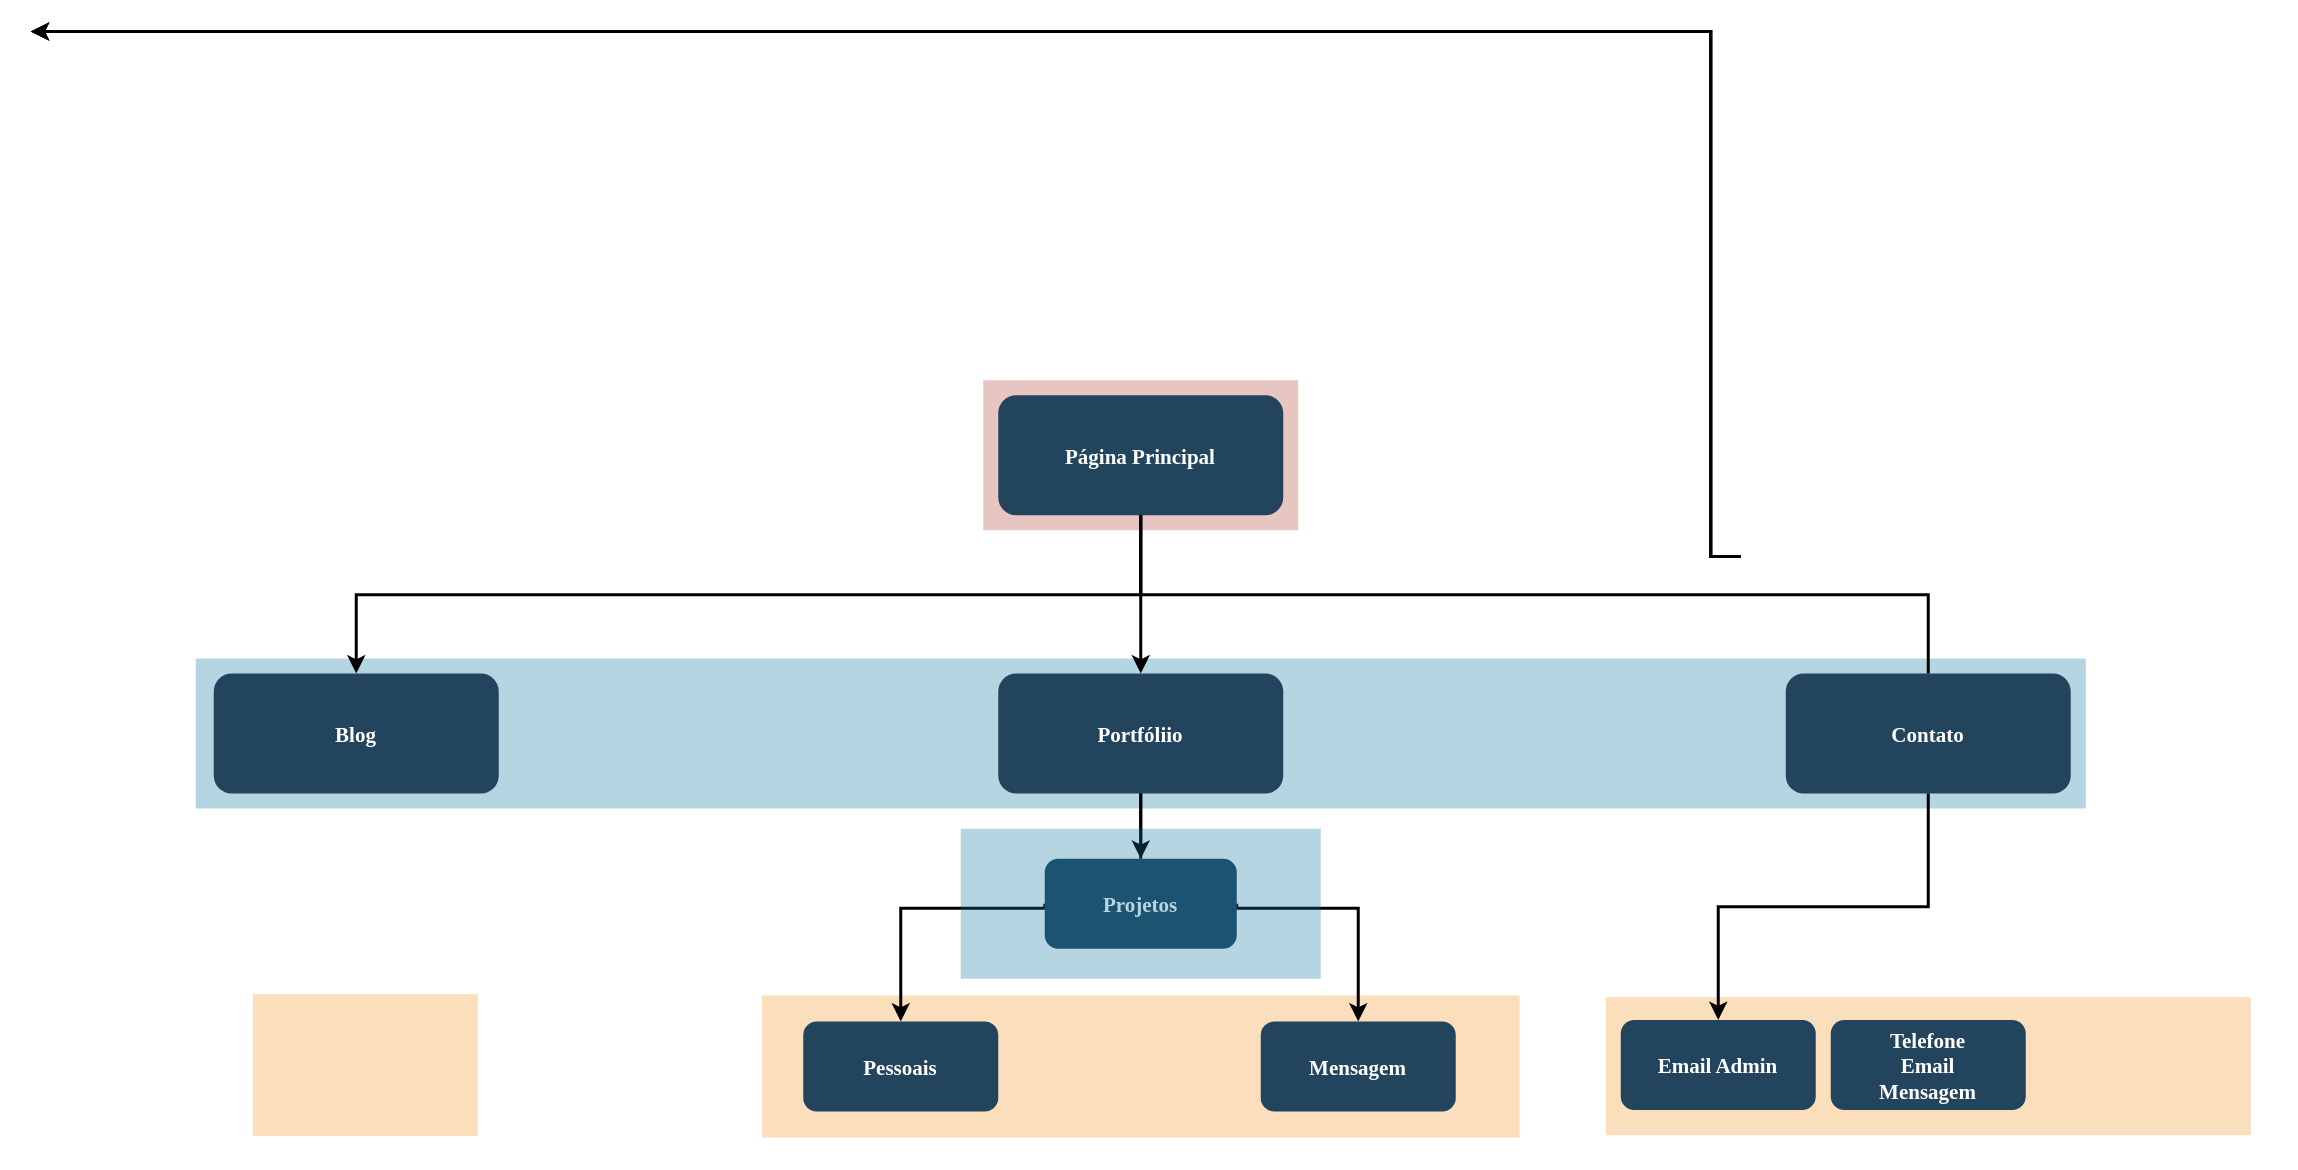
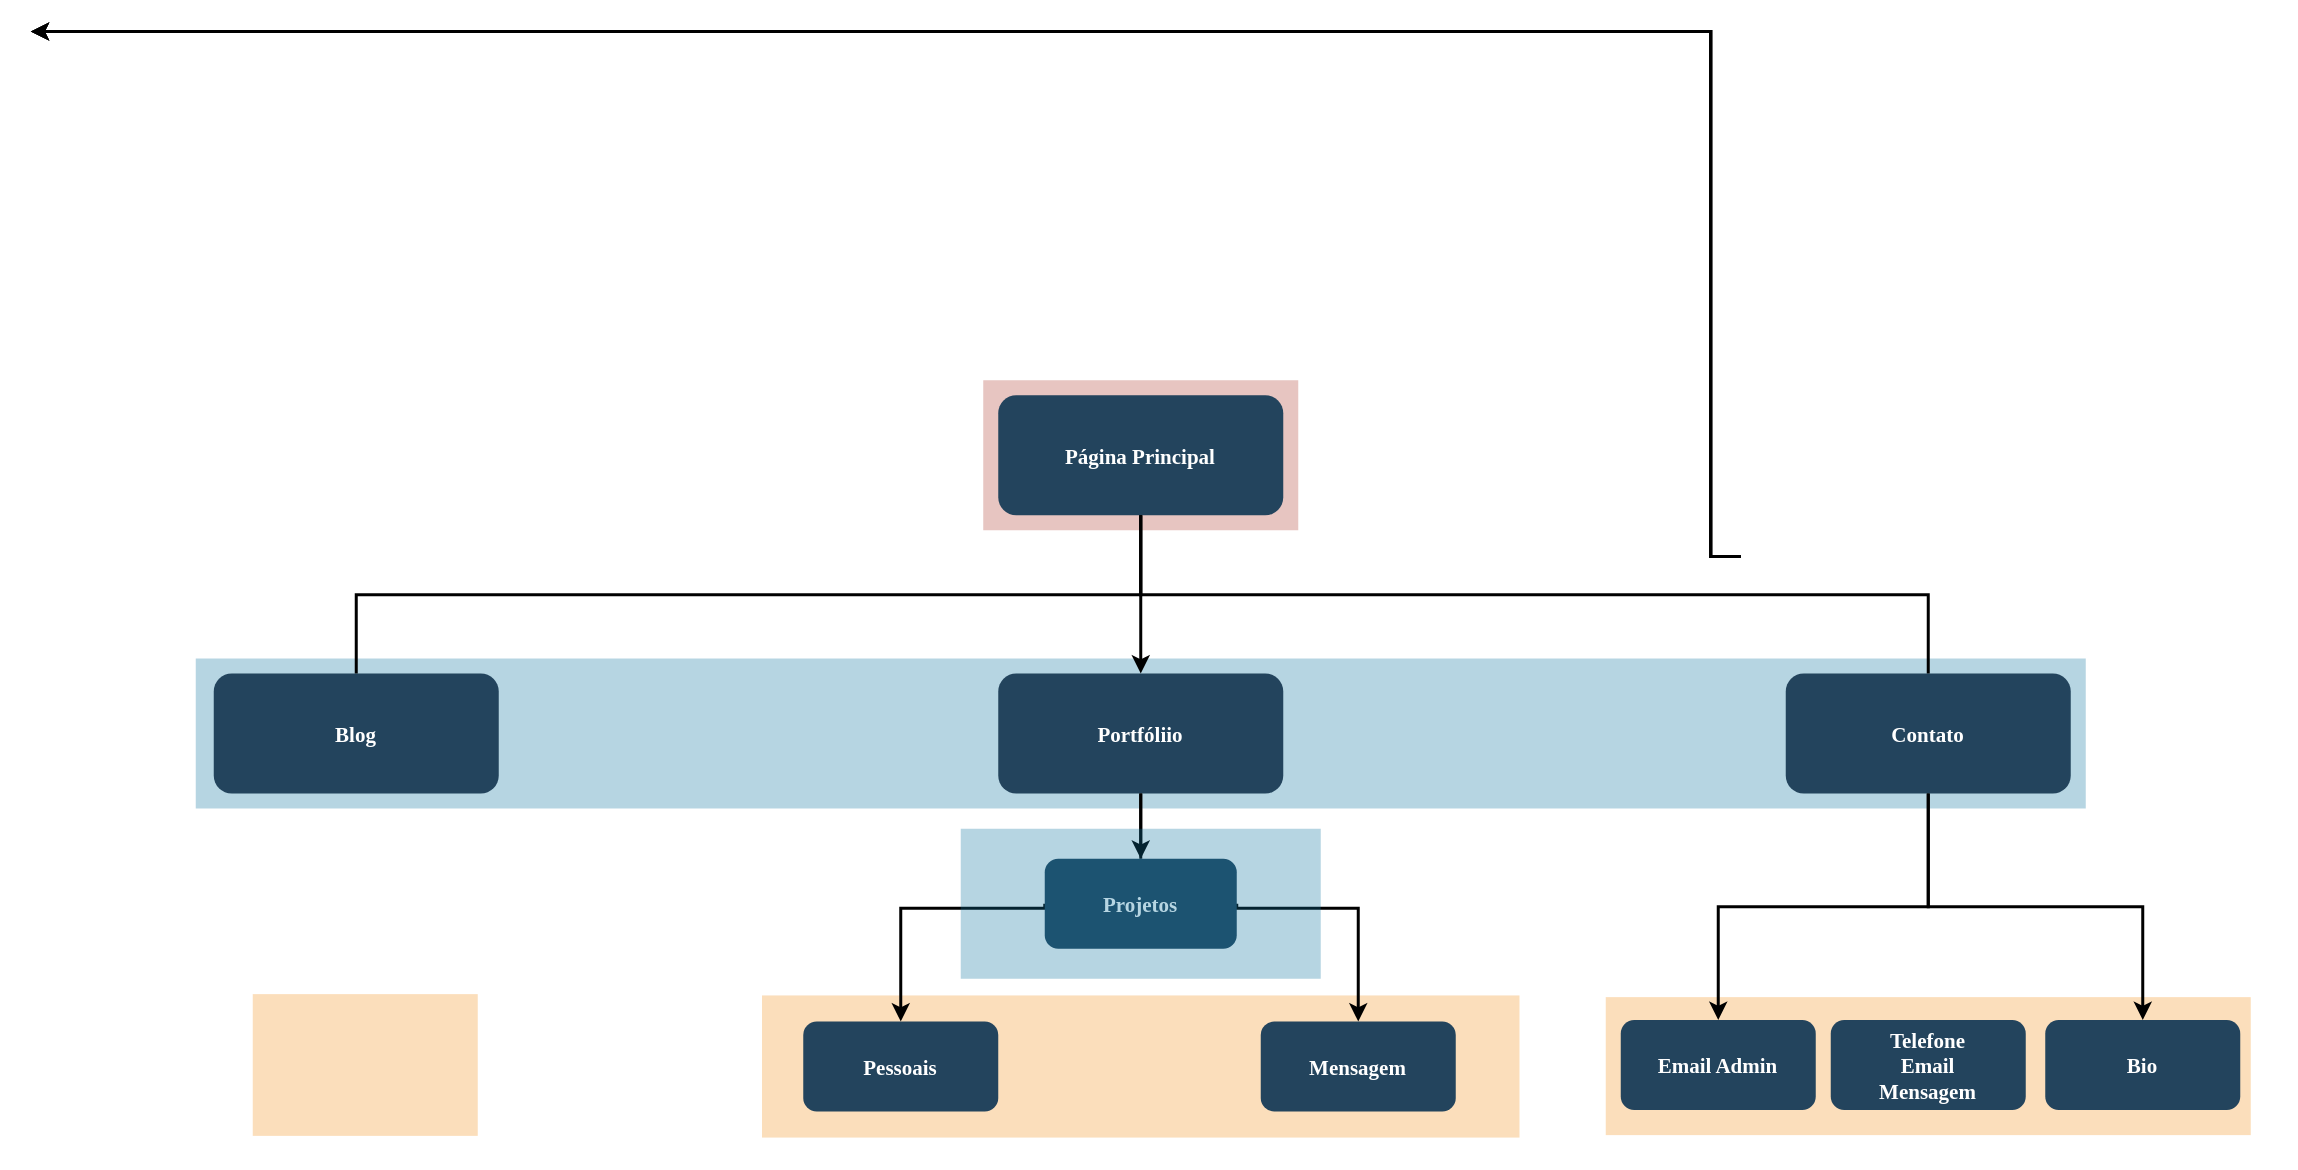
edge "Página Principal" -> "Blog": arrowhead classic -> none
edge "Contato" -> "Bio": added
node "Bio": added
